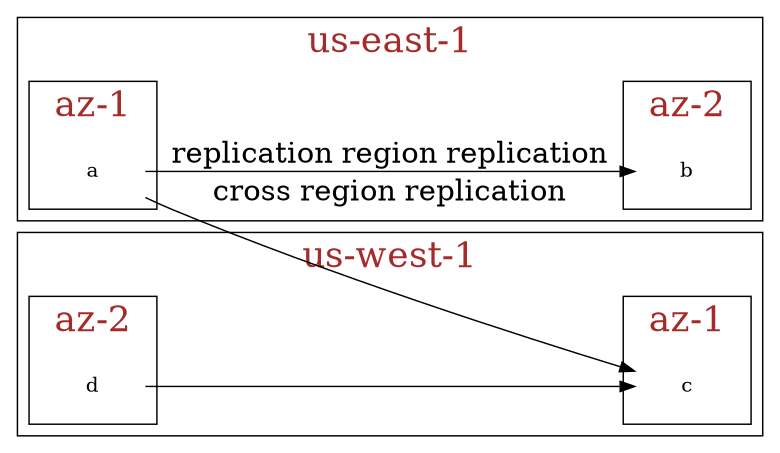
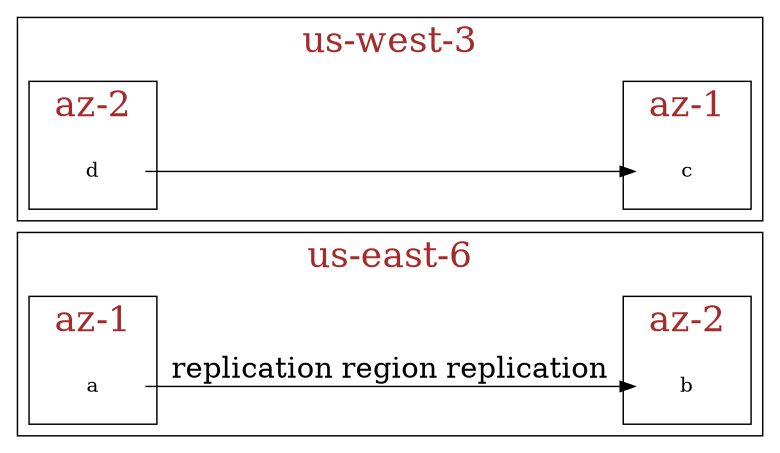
cluster "us-east-1": label "us-east-1" -> "us-east-6"
cluster "us-west-1": label "us-west-1" -> "us-west-3"
edge "a" -> "c": removed, label "cross region replication"
